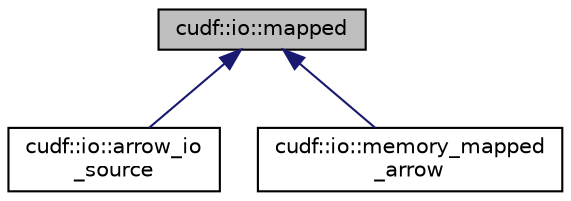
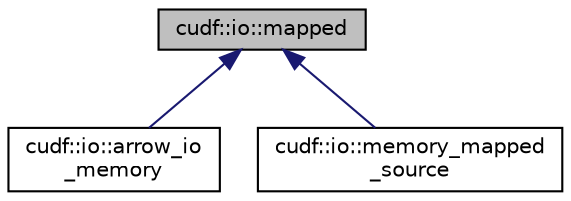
node "cudf::io::arrow_io _source": label "cudf::io::arrow_io _source" -> "cudf::io::arrow_io _memory"
node "cudf::io::memory_mapped _arrow": label "cudf::io::memory_mapped _arrow" -> "cudf::io::memory_mapped _source"
